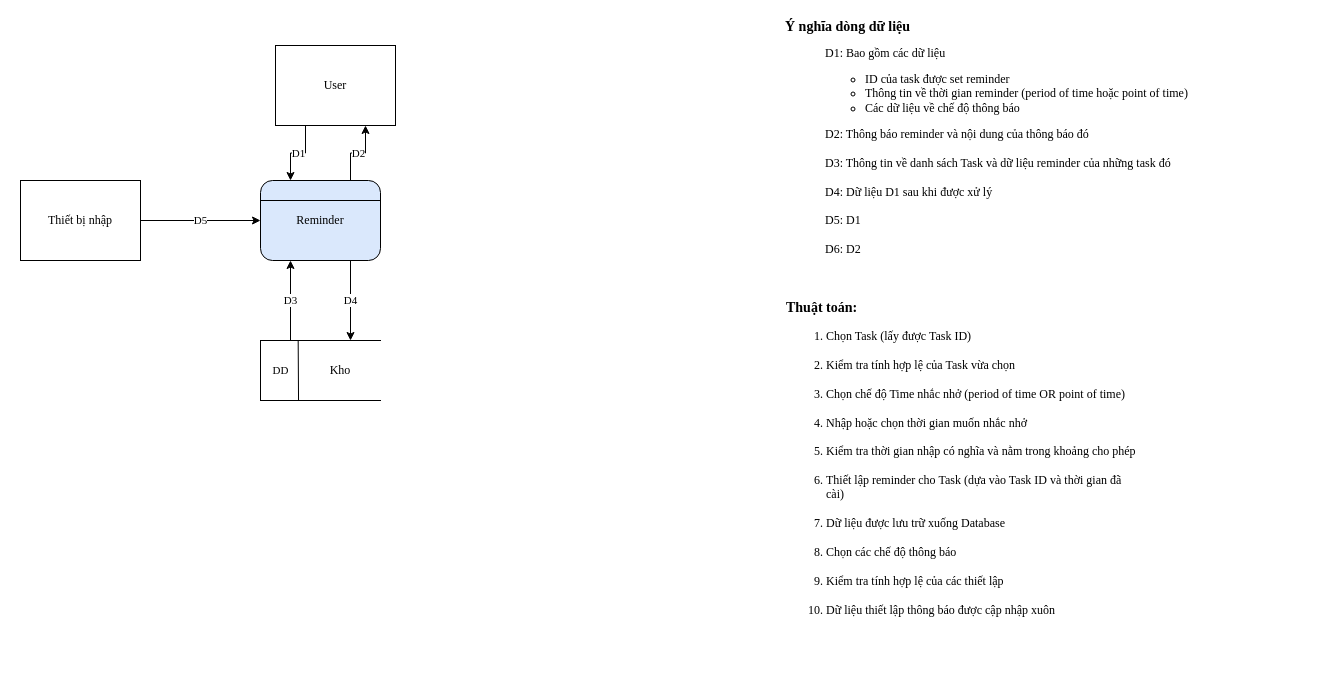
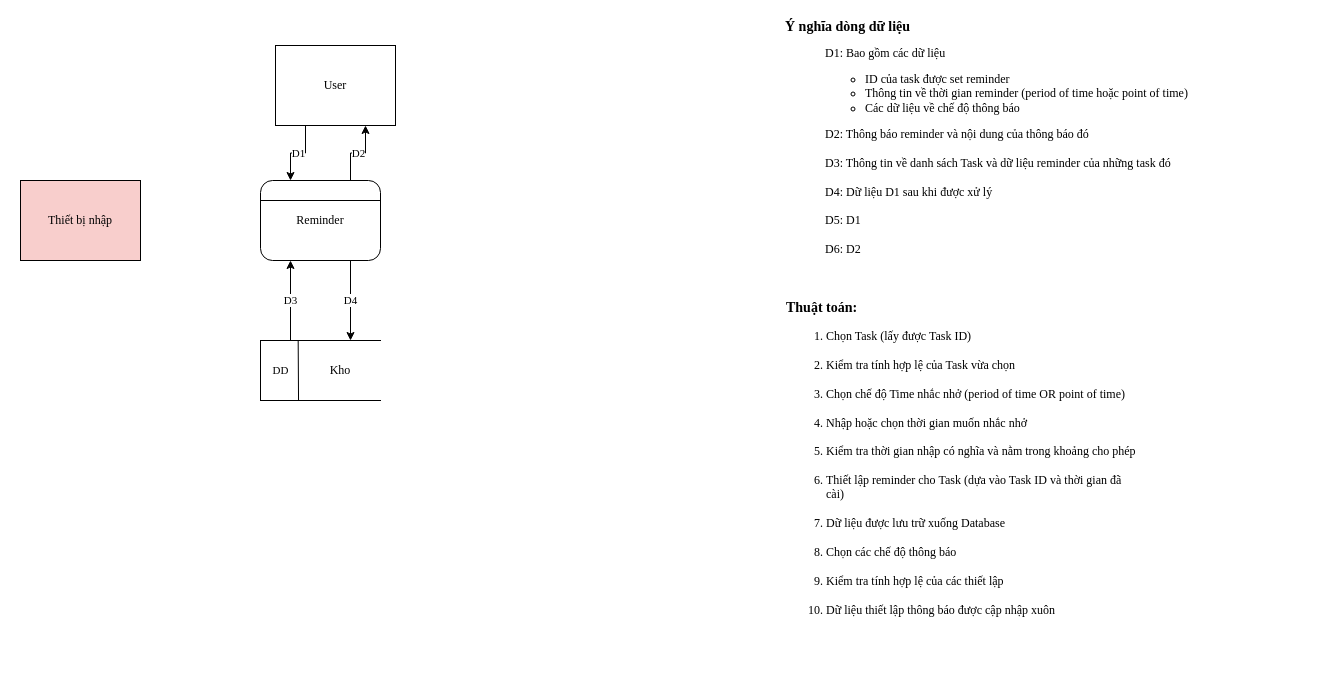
node "Thiết bị nhập": fillcolor #ffffff -> #f8cecc
edge "Thiết bị nhập" -> "Reminder": removed, label "D5"
node "Reminder": fillcolor #dae8fc -> #ffffff
